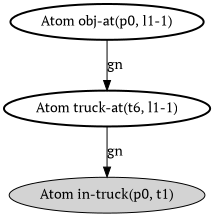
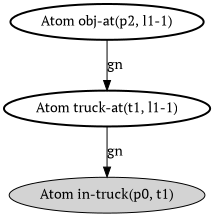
node "Atom obj-at(p0, l1-1)": label "Atom obj-at(p0, l1-1)" -> "Atom obj-at(p2, l1-1)"
node "Atom truck-at(t6, l1-1)": label "Atom truck-at(t6, l1-1)" -> "Atom truck-at(t1, l1-1)"
